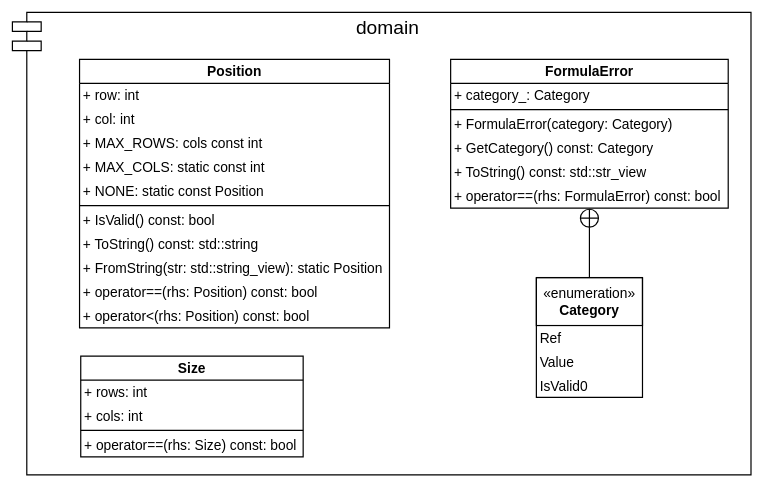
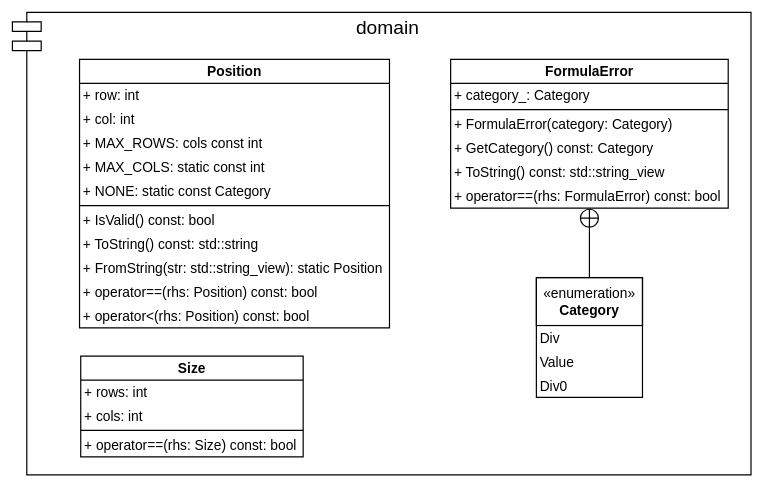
node "+ ToString() const: std::str_view": label "+ ToString() const: std::str_view" -> "+ ToString() const: std::string_view"
node "+ NONE: static const Position": label "+ NONE: static const Position" -> "+ NONE: static const Category"
node "Ref": label "Ref" -> "Div"
node "IsValid0": label "IsValid0" -> "Div0"
